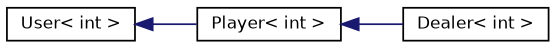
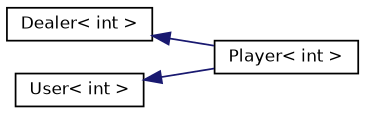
edge "Dealer< int >" -> "Player< int >": reversed
